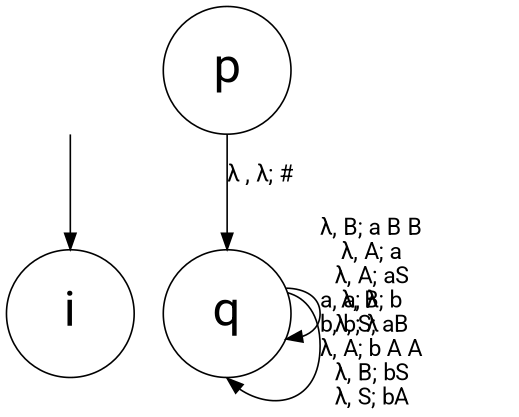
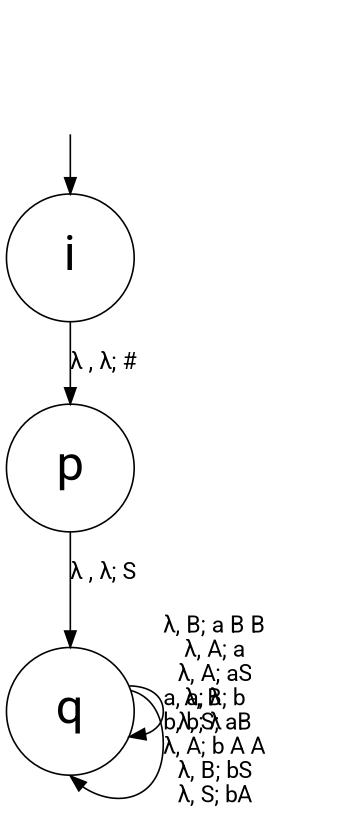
edge "p" -> "q": label "λ , λ; #" -> "λ , λ; S"
edge "i" -> "p": added, label "λ , λ; #"
